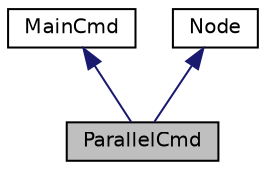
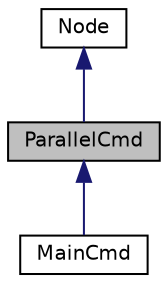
edge "ParallelCmd" -> "MainCmd": reversed
